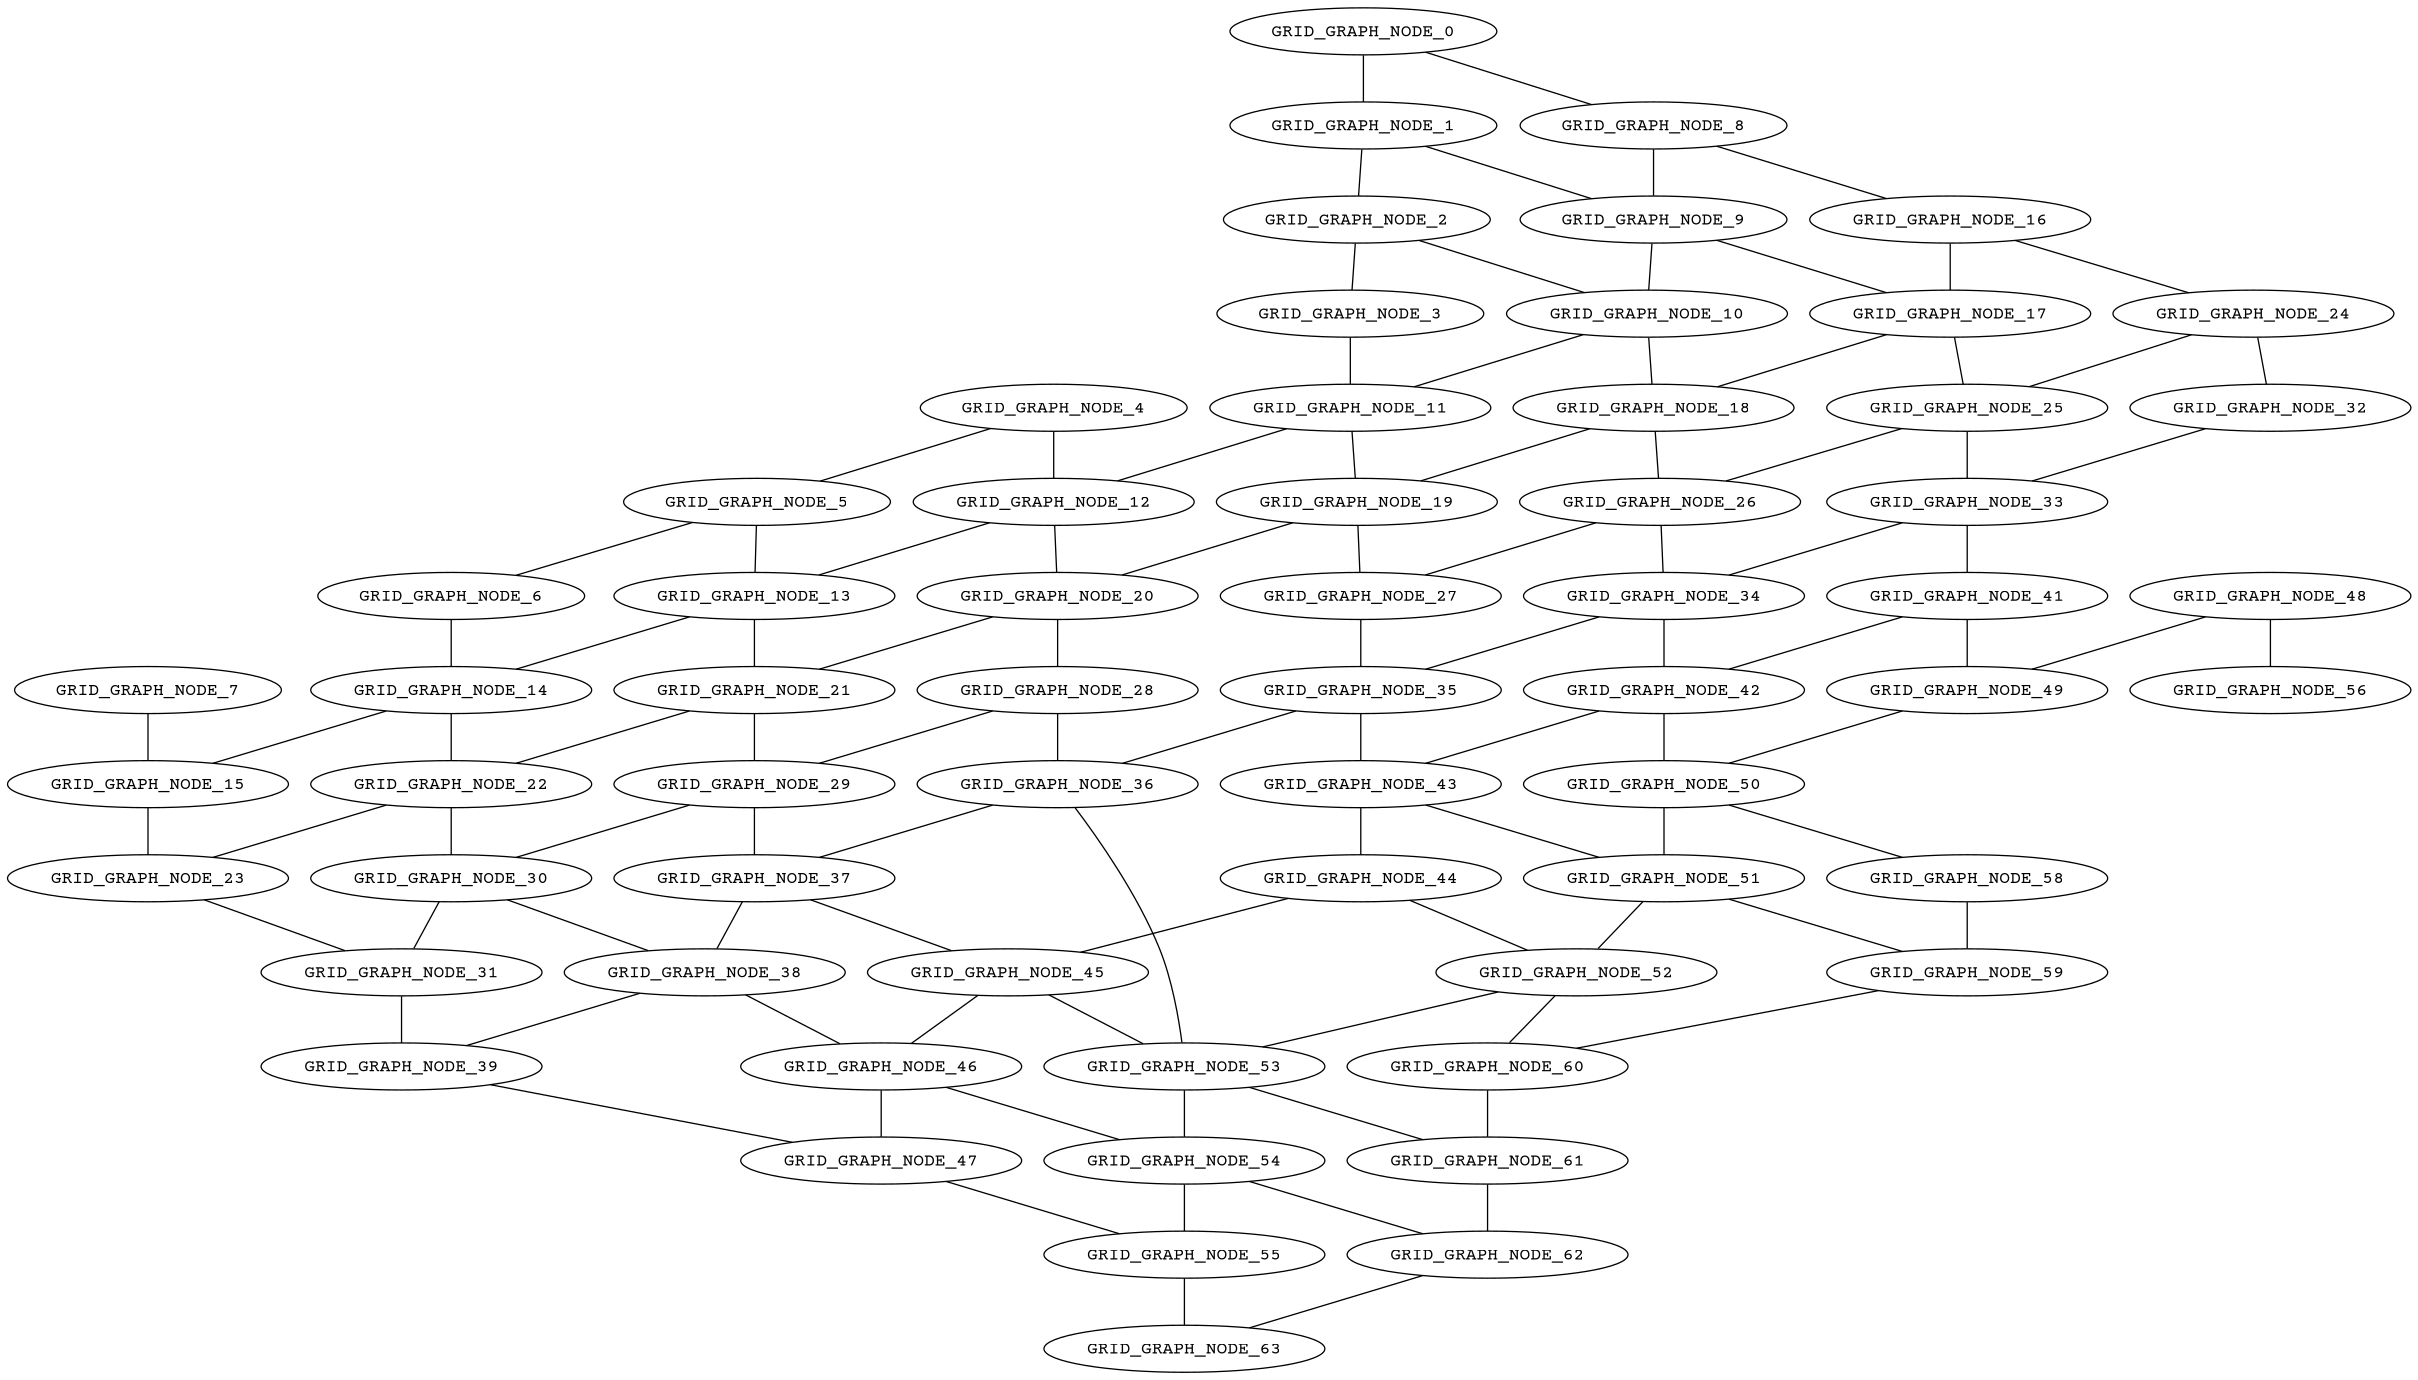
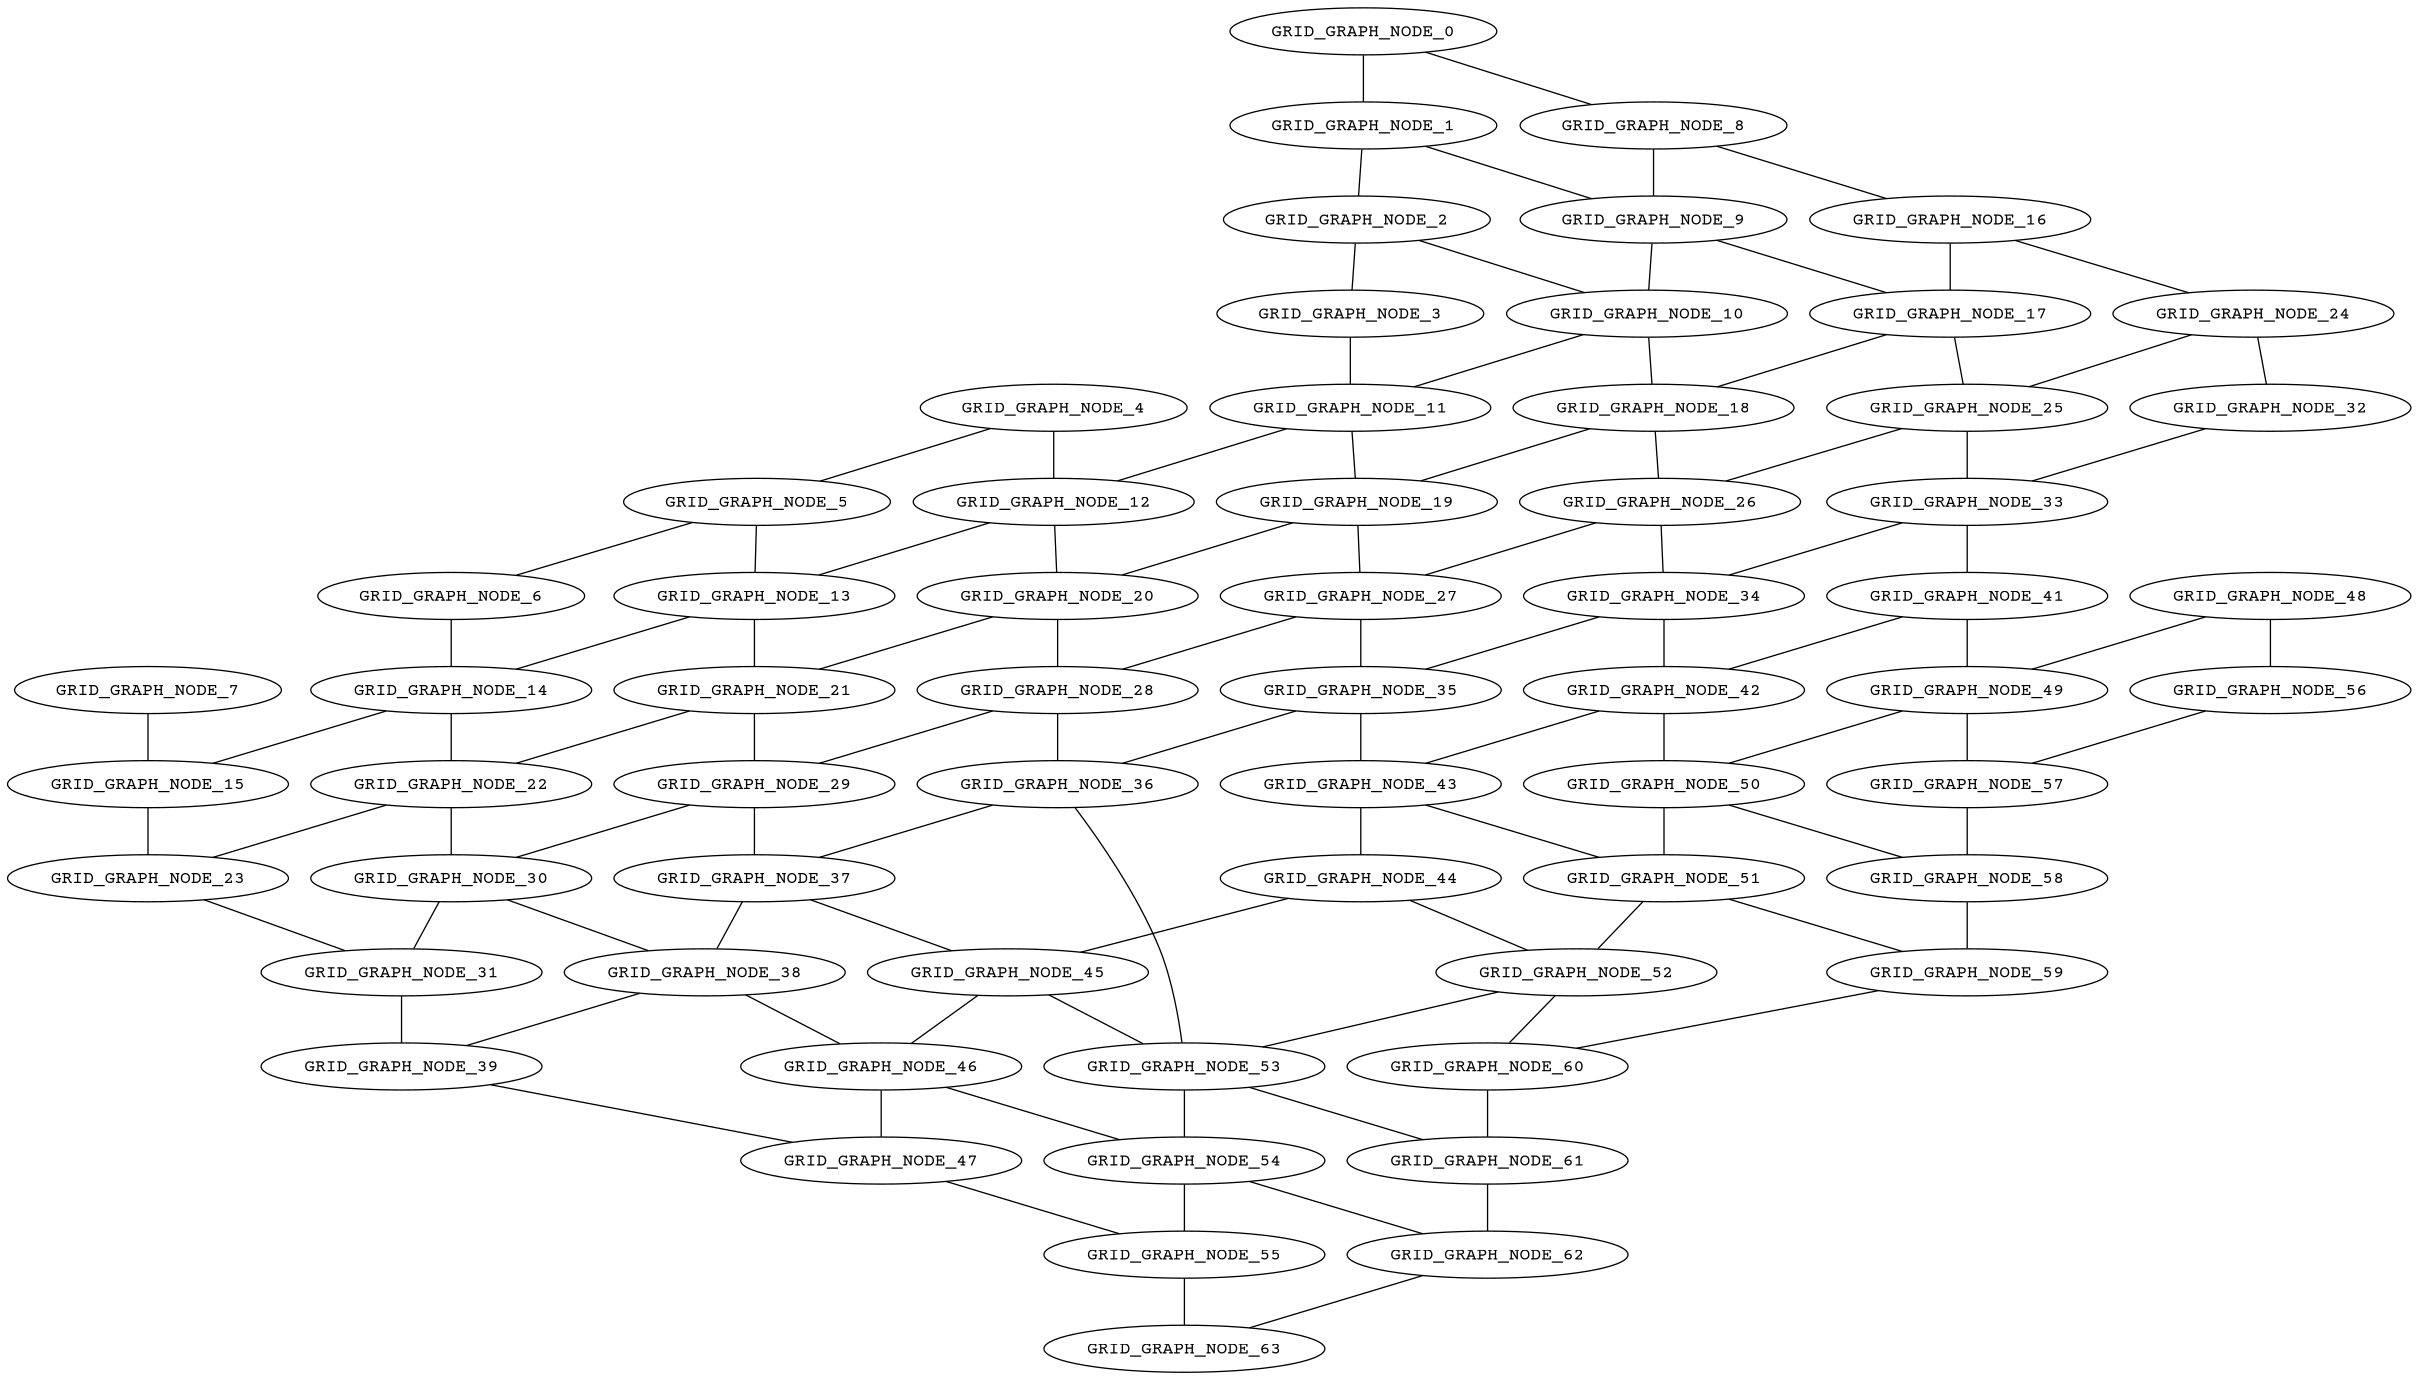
edge "GRID_GRAPH_NODE_27" -- "GRID_GRAPH_NODE_28": added
node "GRID_GRAPH_NODE_57": added
